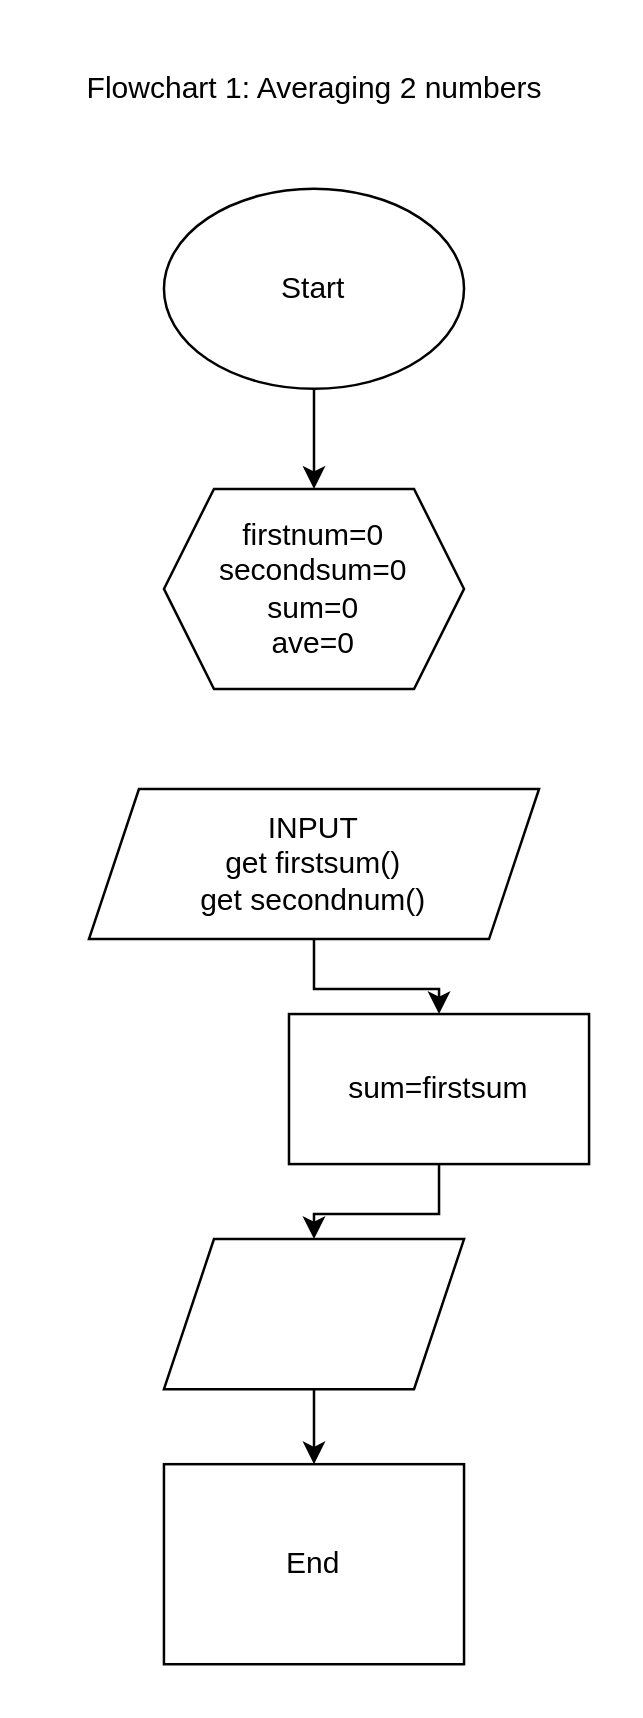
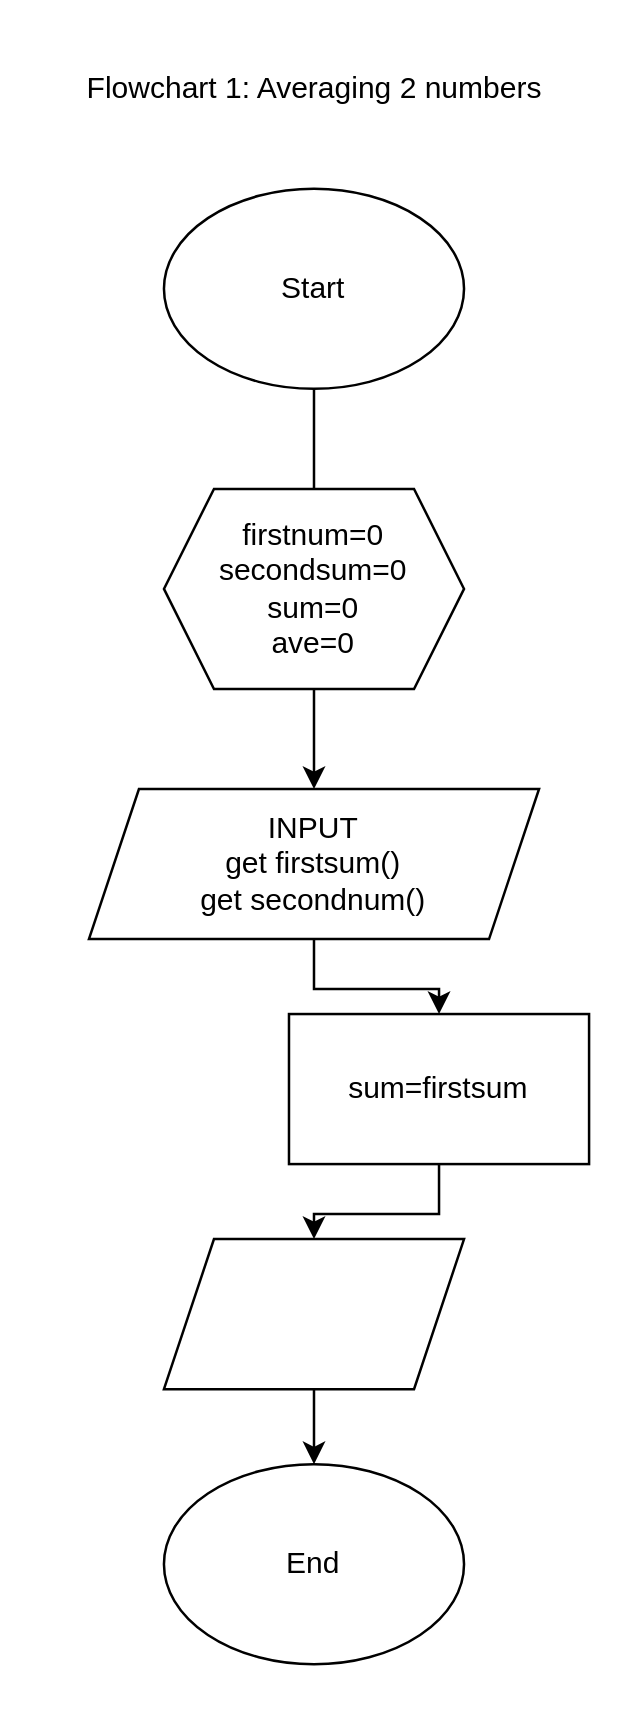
edge "Start" -> "firstnum=0 secondsum=0 sum=0 ave=0": arrowhead classic -> none
edge "firstnum=0 secondsum=0 sum=0 ave=0" -> "INPUT get firstsum() get secondnum()": added
node "End": shape rectangle -> ellipse
